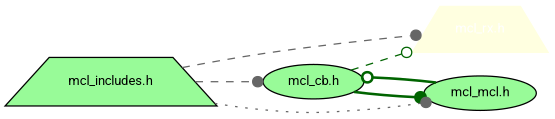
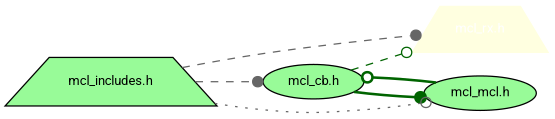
edge "mcl_includes.h" -> "mcl_mcl.h": arrowhead dot -> odot
